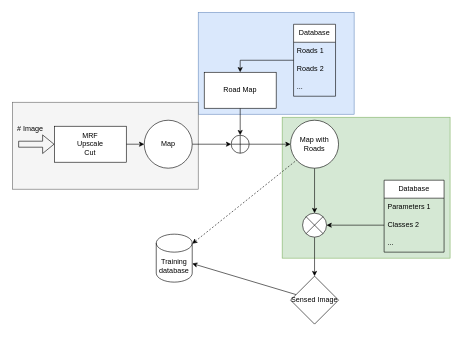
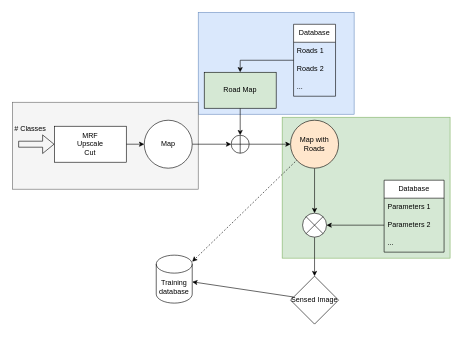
node "Road Map": fillcolor #ffffff -> #d5e8d4
node "# Image": label "# Image" -> "# Classes"
node "Map with Roads": fillcolor #ffffff -> #ffe6cc
node "Classes 2": label "Classes 2" -> "Parameters 2"
node "Training database": moved (174, 258) -> (174, 279)
